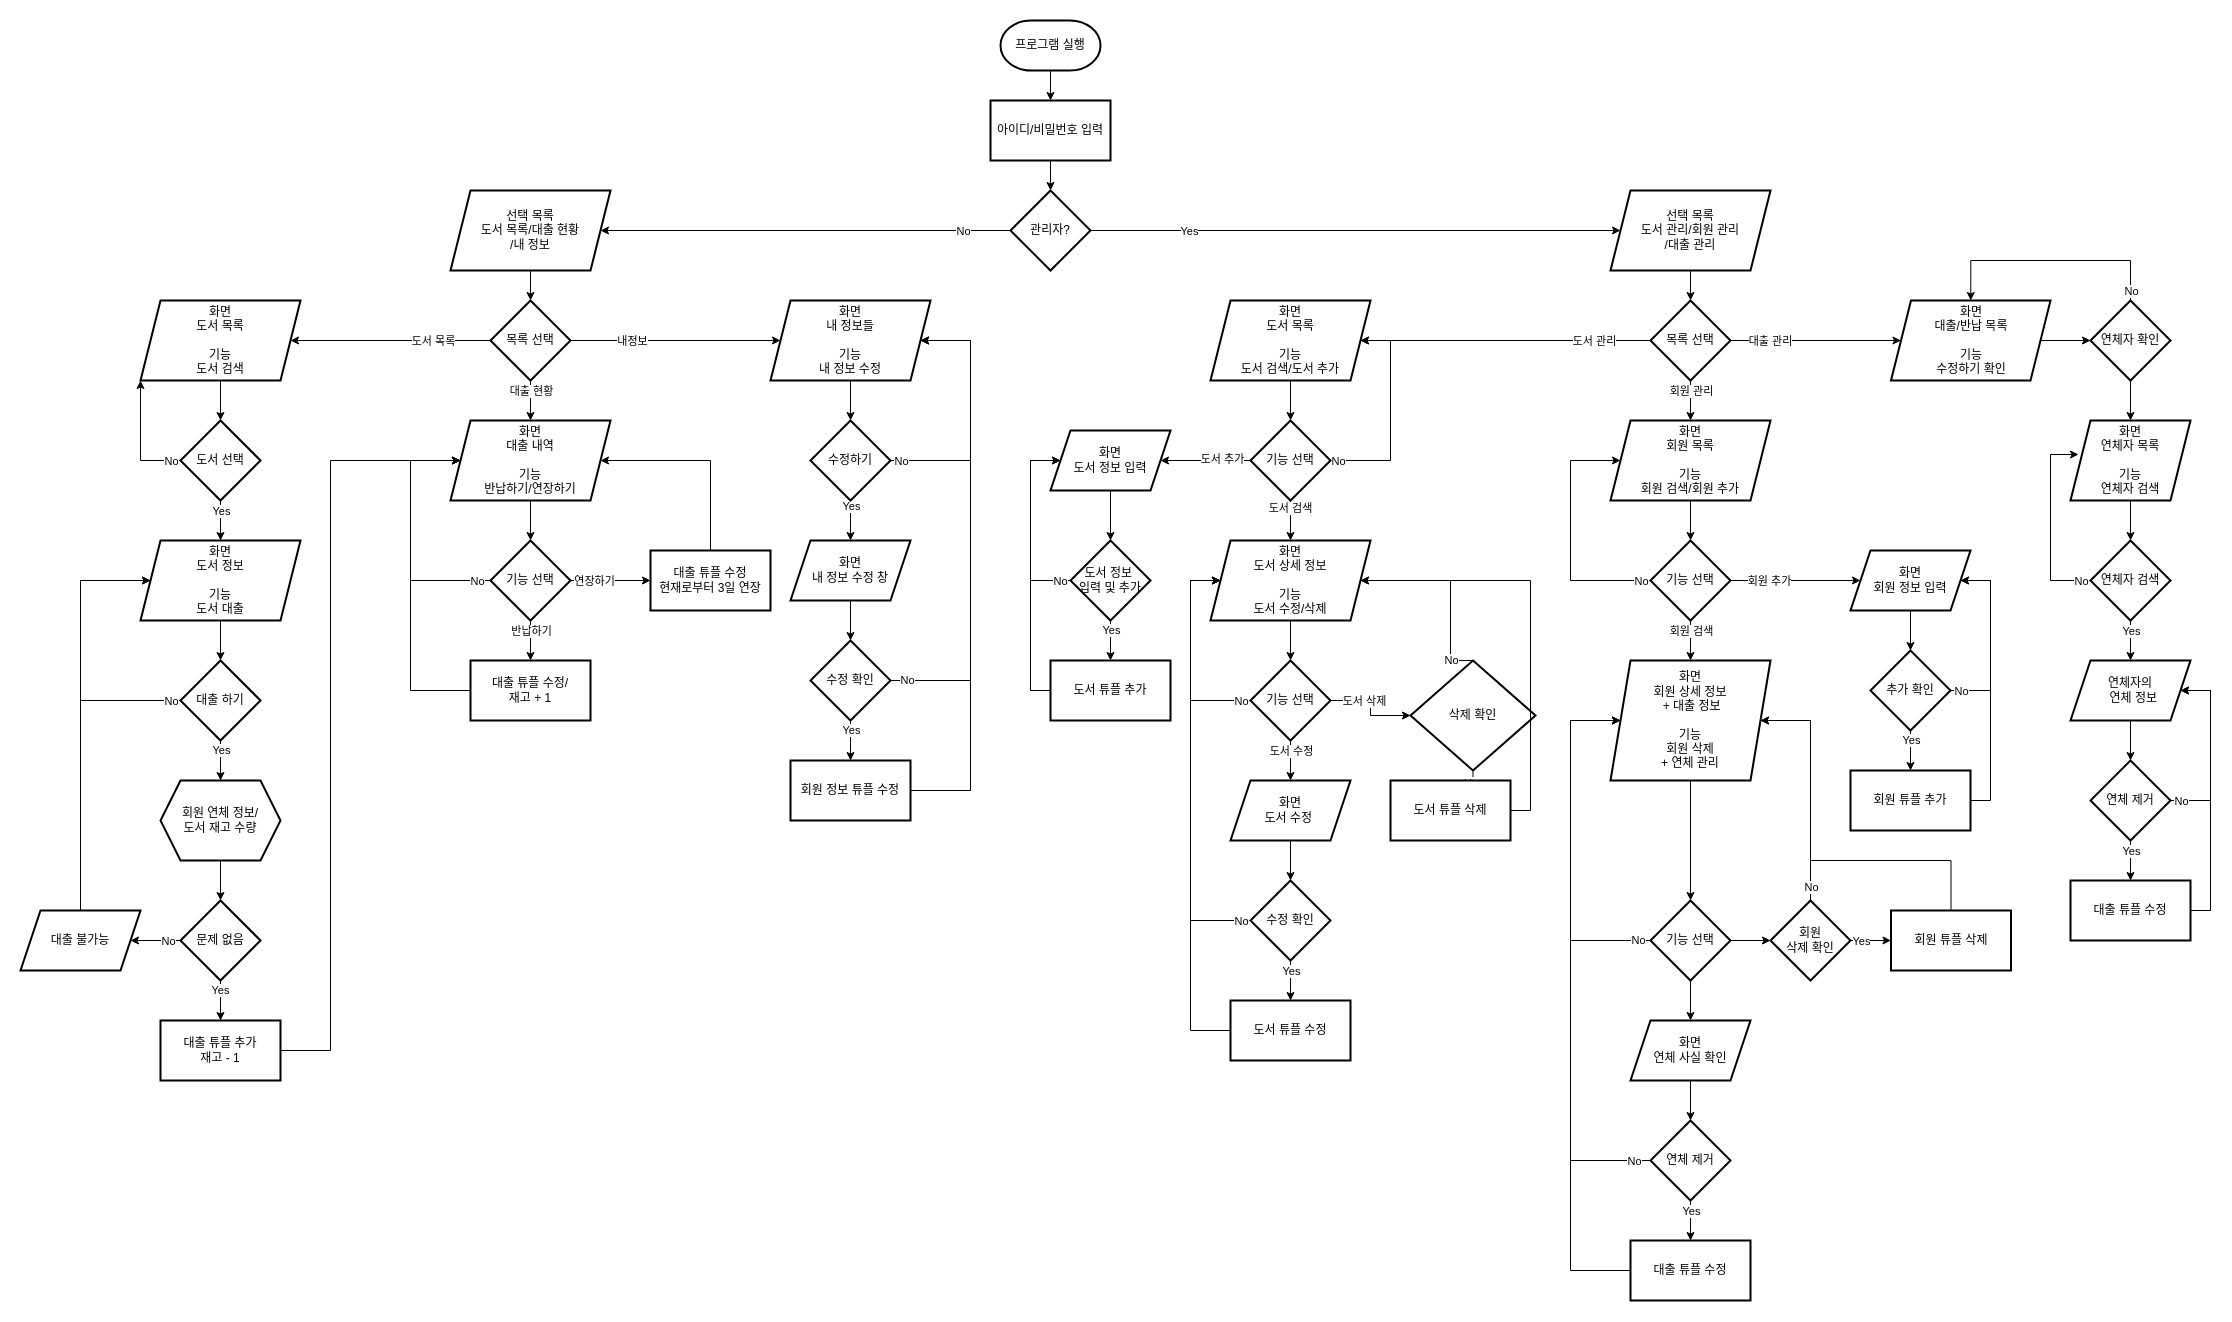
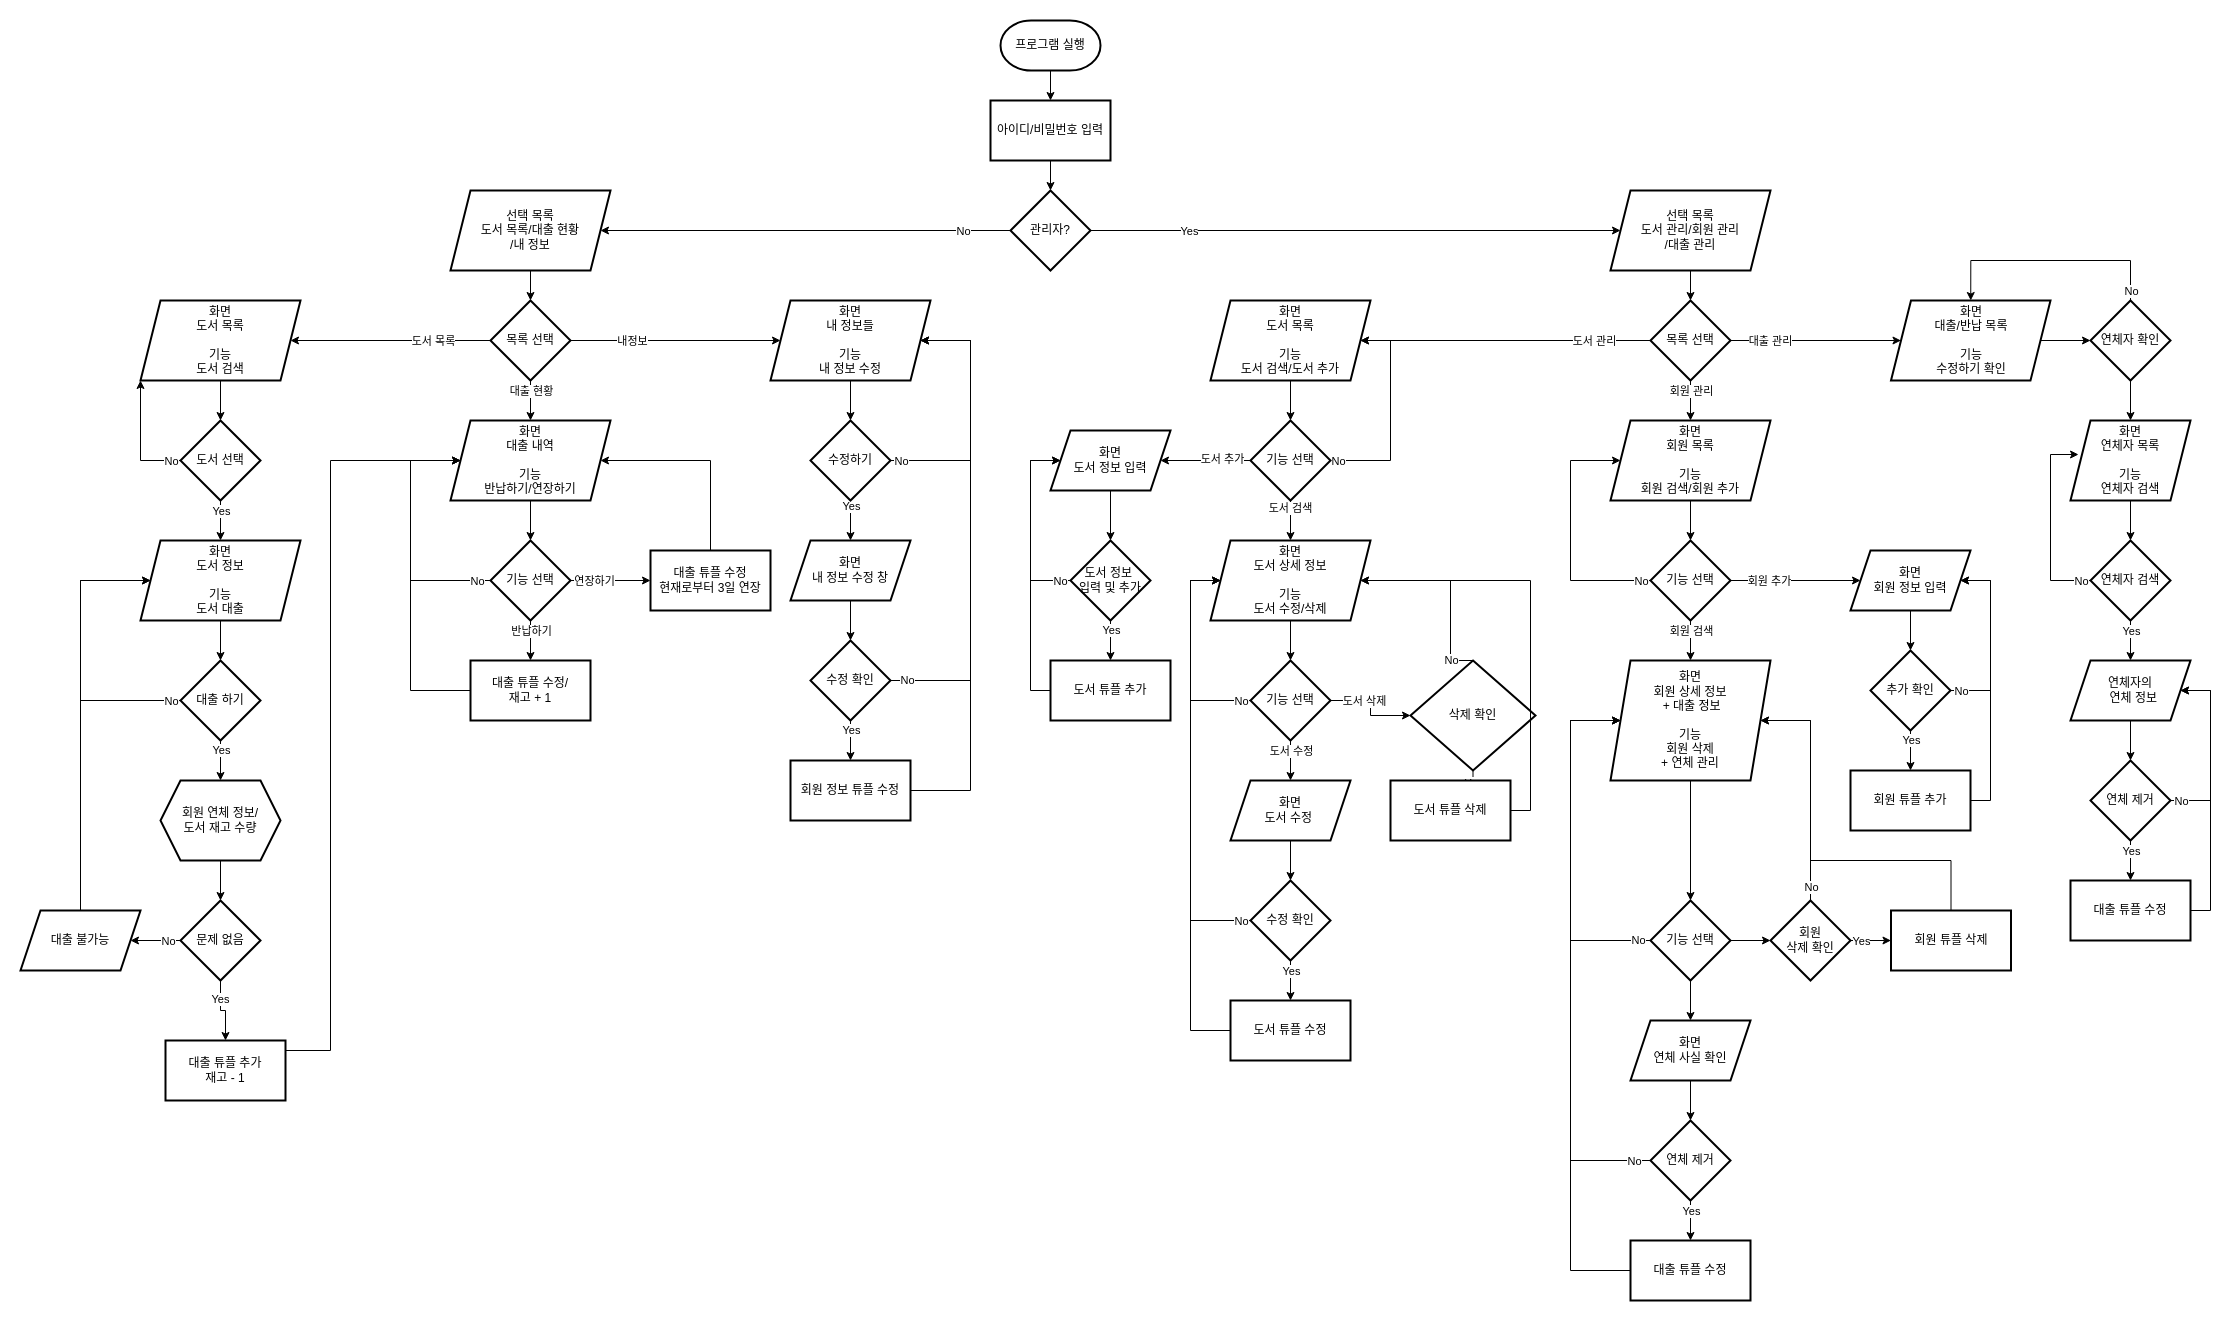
node "대출 튜플 추가 재고 - 1": moved (221, 1051) -> (226, 1071)
